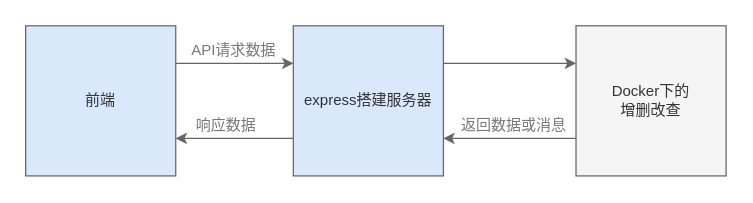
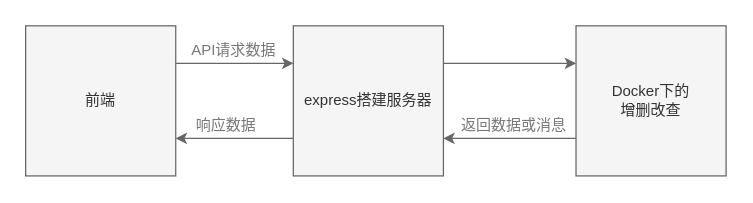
node "前端": fillcolor #dae8fc -> #f5f5f5
node "express搭建服务器": fillcolor #dae8fc -> #f5f5f5
